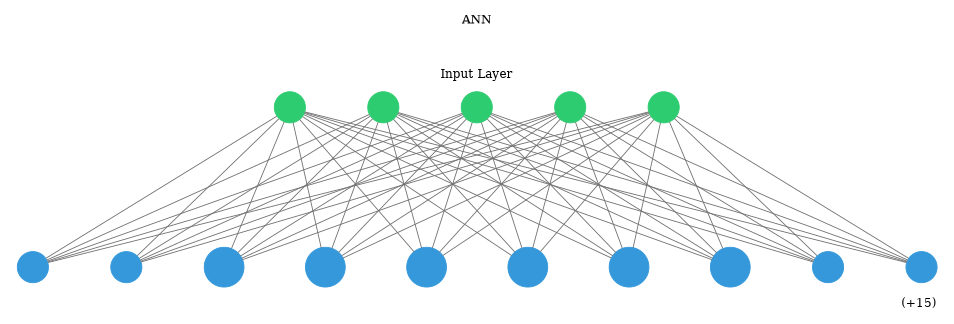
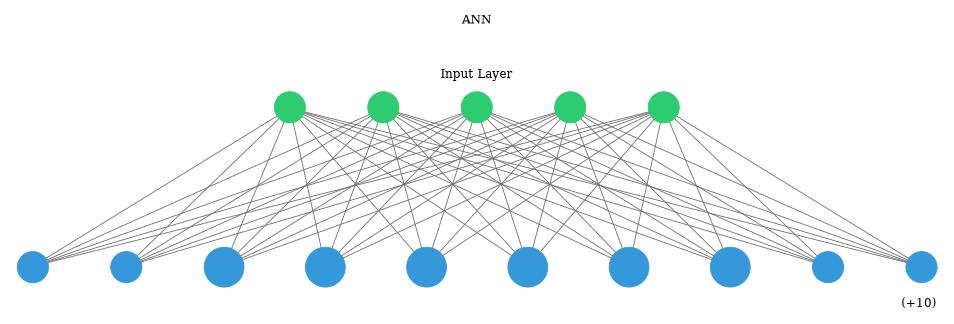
cluster " (+15)": label " (+15)" -> " (+10)"
